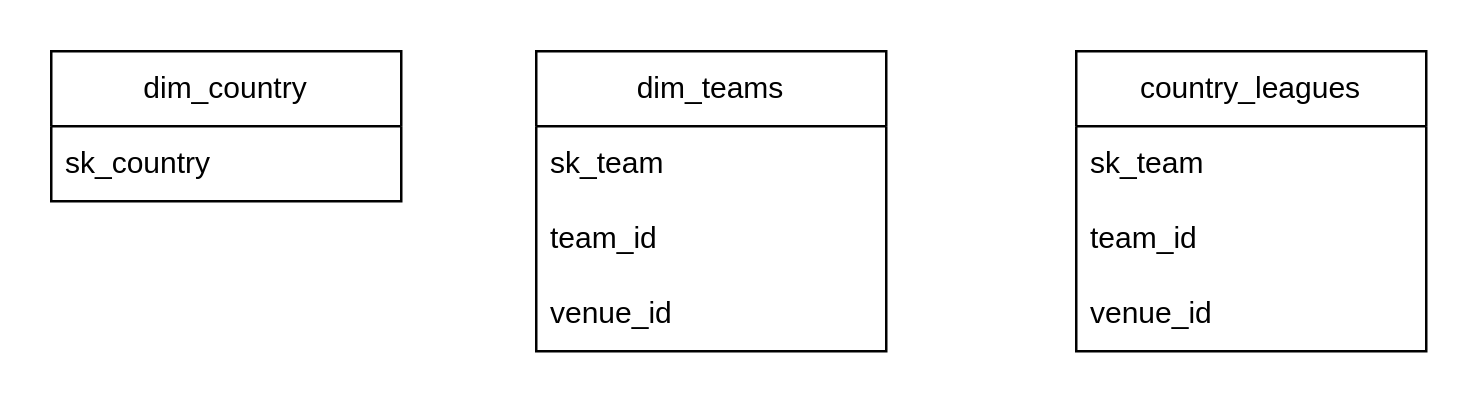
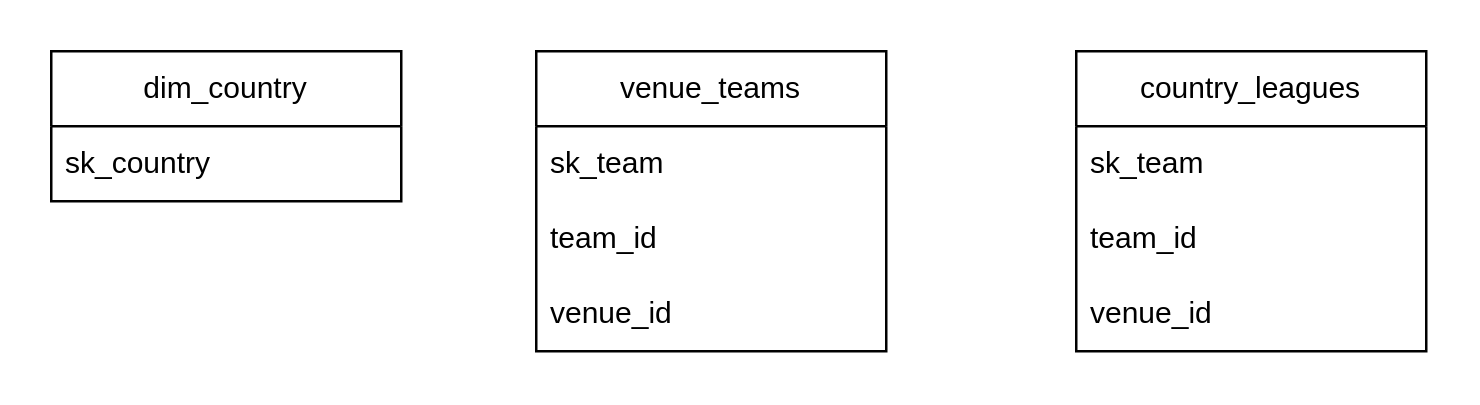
node "dim_teams": label "dim_teams" -> "venue_teams"
